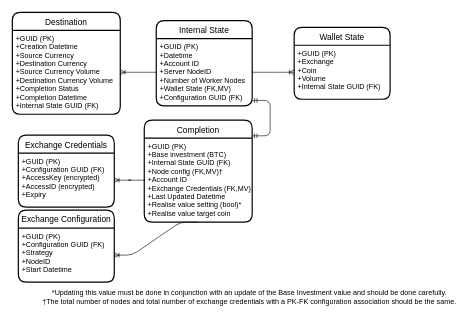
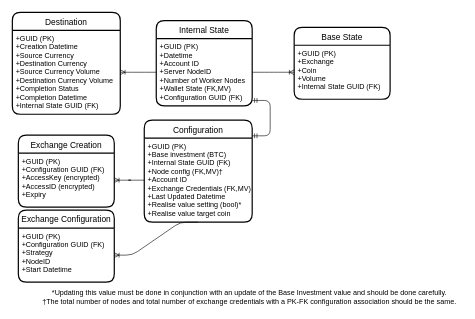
node "Wallet State": label "Wallet State" -> "Base State"
node "Completion": label "Completion" -> "Configuration"
node "Exchange Credentials": label "Exchange Credentials" -> "Exchange Creation"
